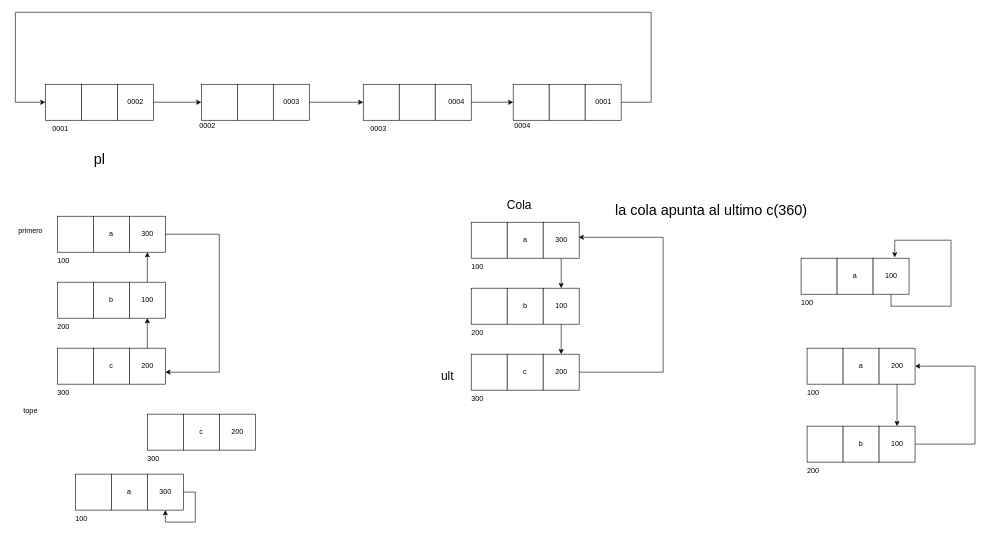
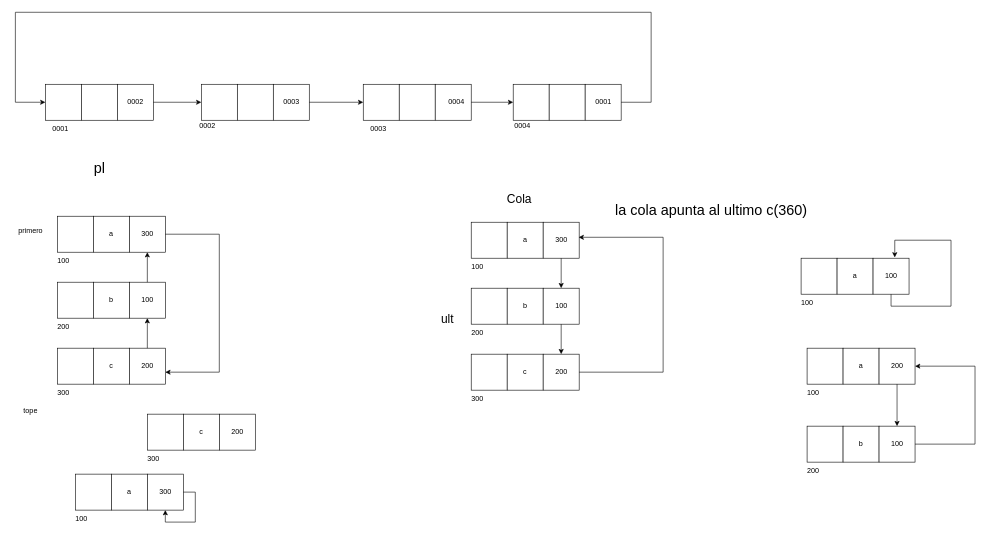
node "pl": moved (99, 159) -> (99, 168)
node "Cola": moved (519, 204) -> (519, 198)
node "ult": moved (447, 375) -> (447, 318)
